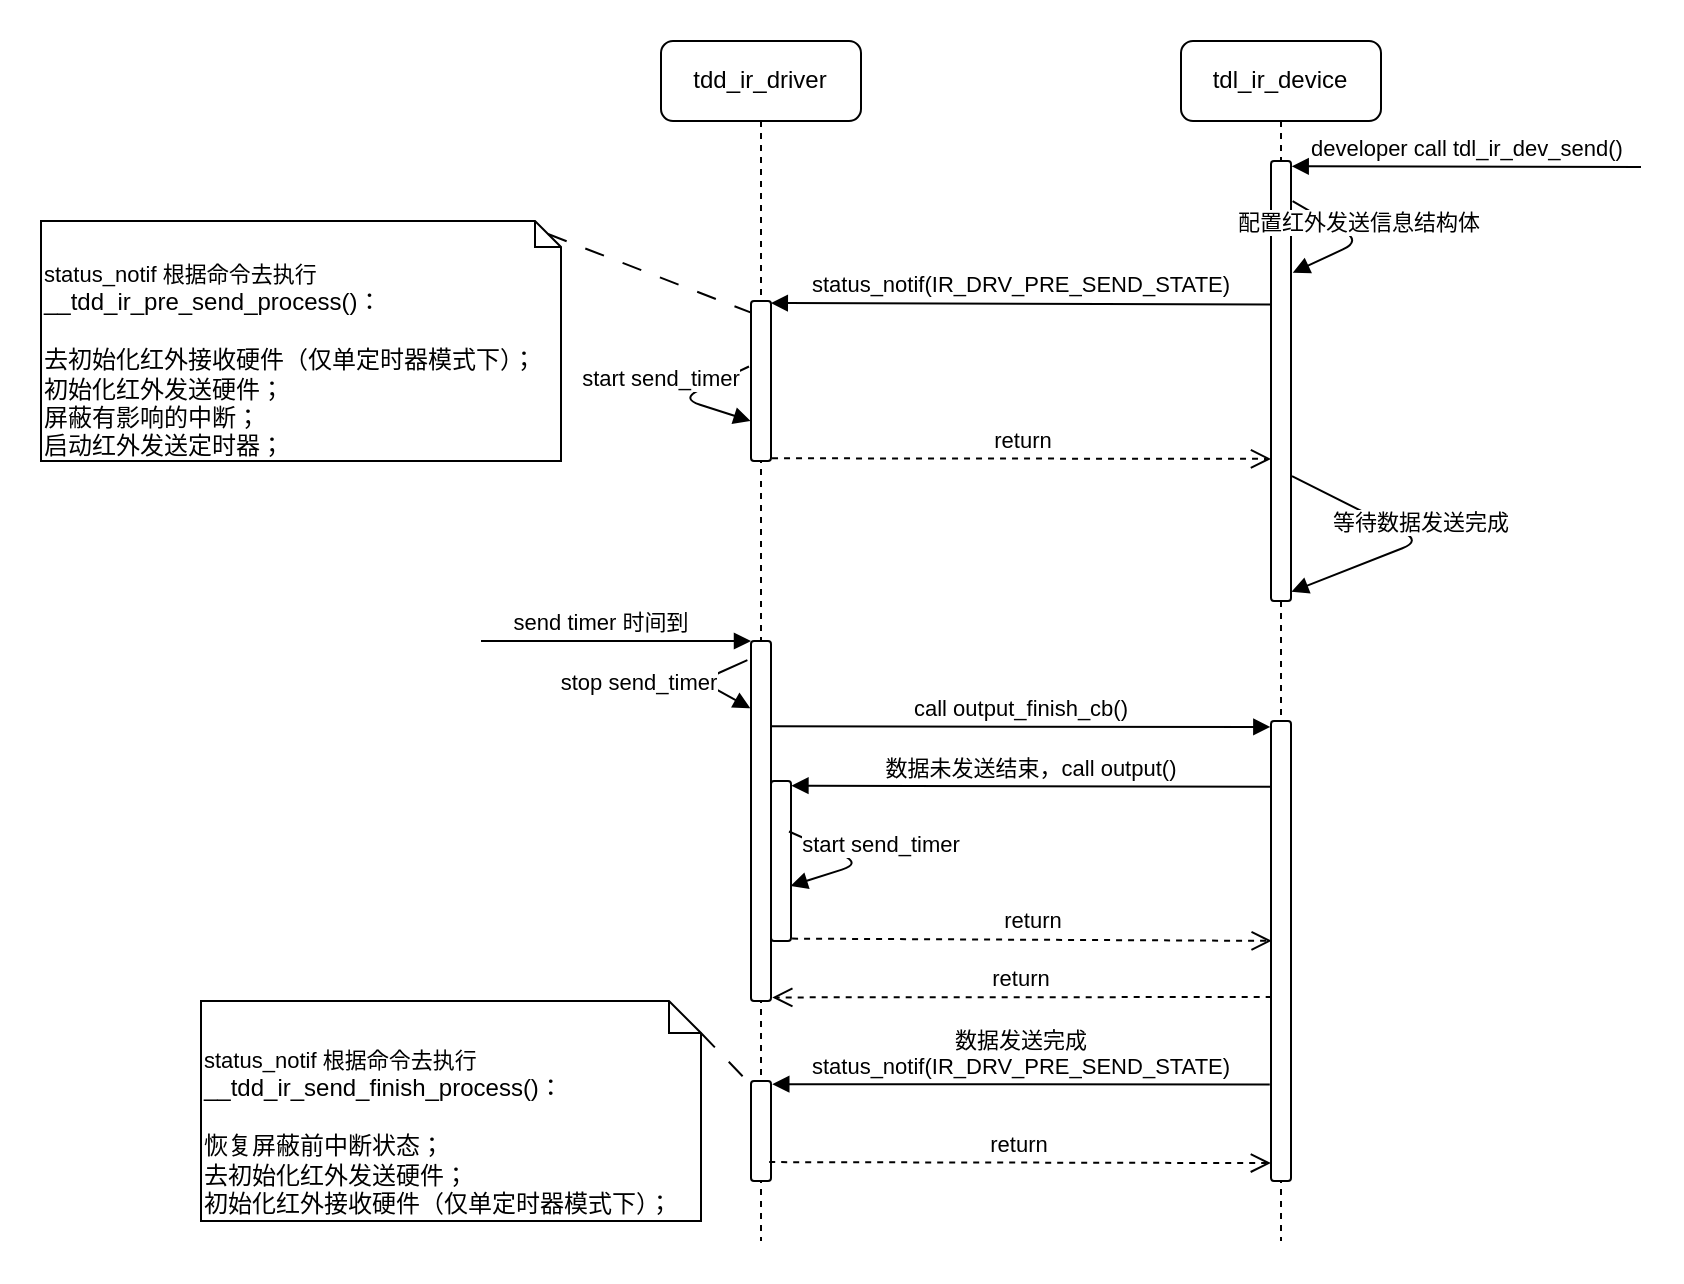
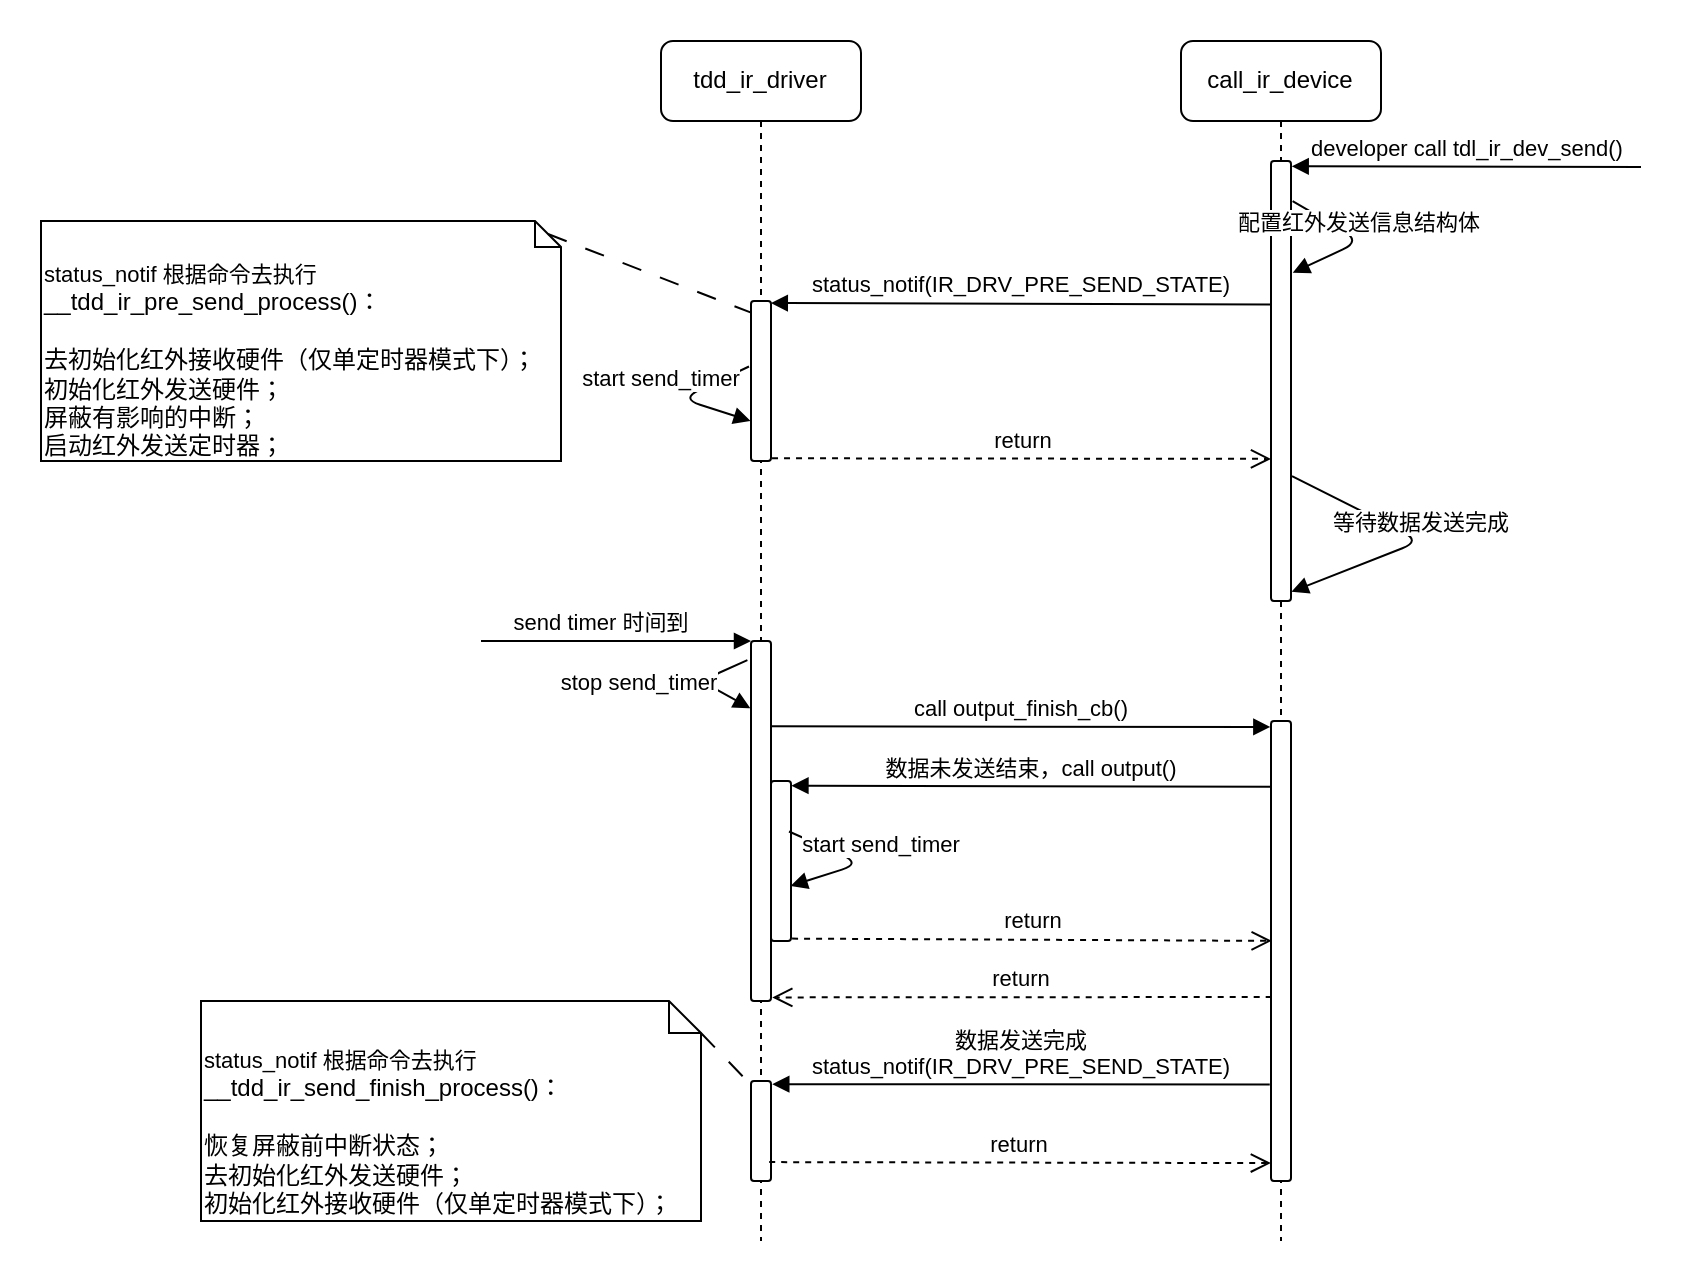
node "tdl_ir_device": label "tdl_ir_device" -> "call_ir_device"
